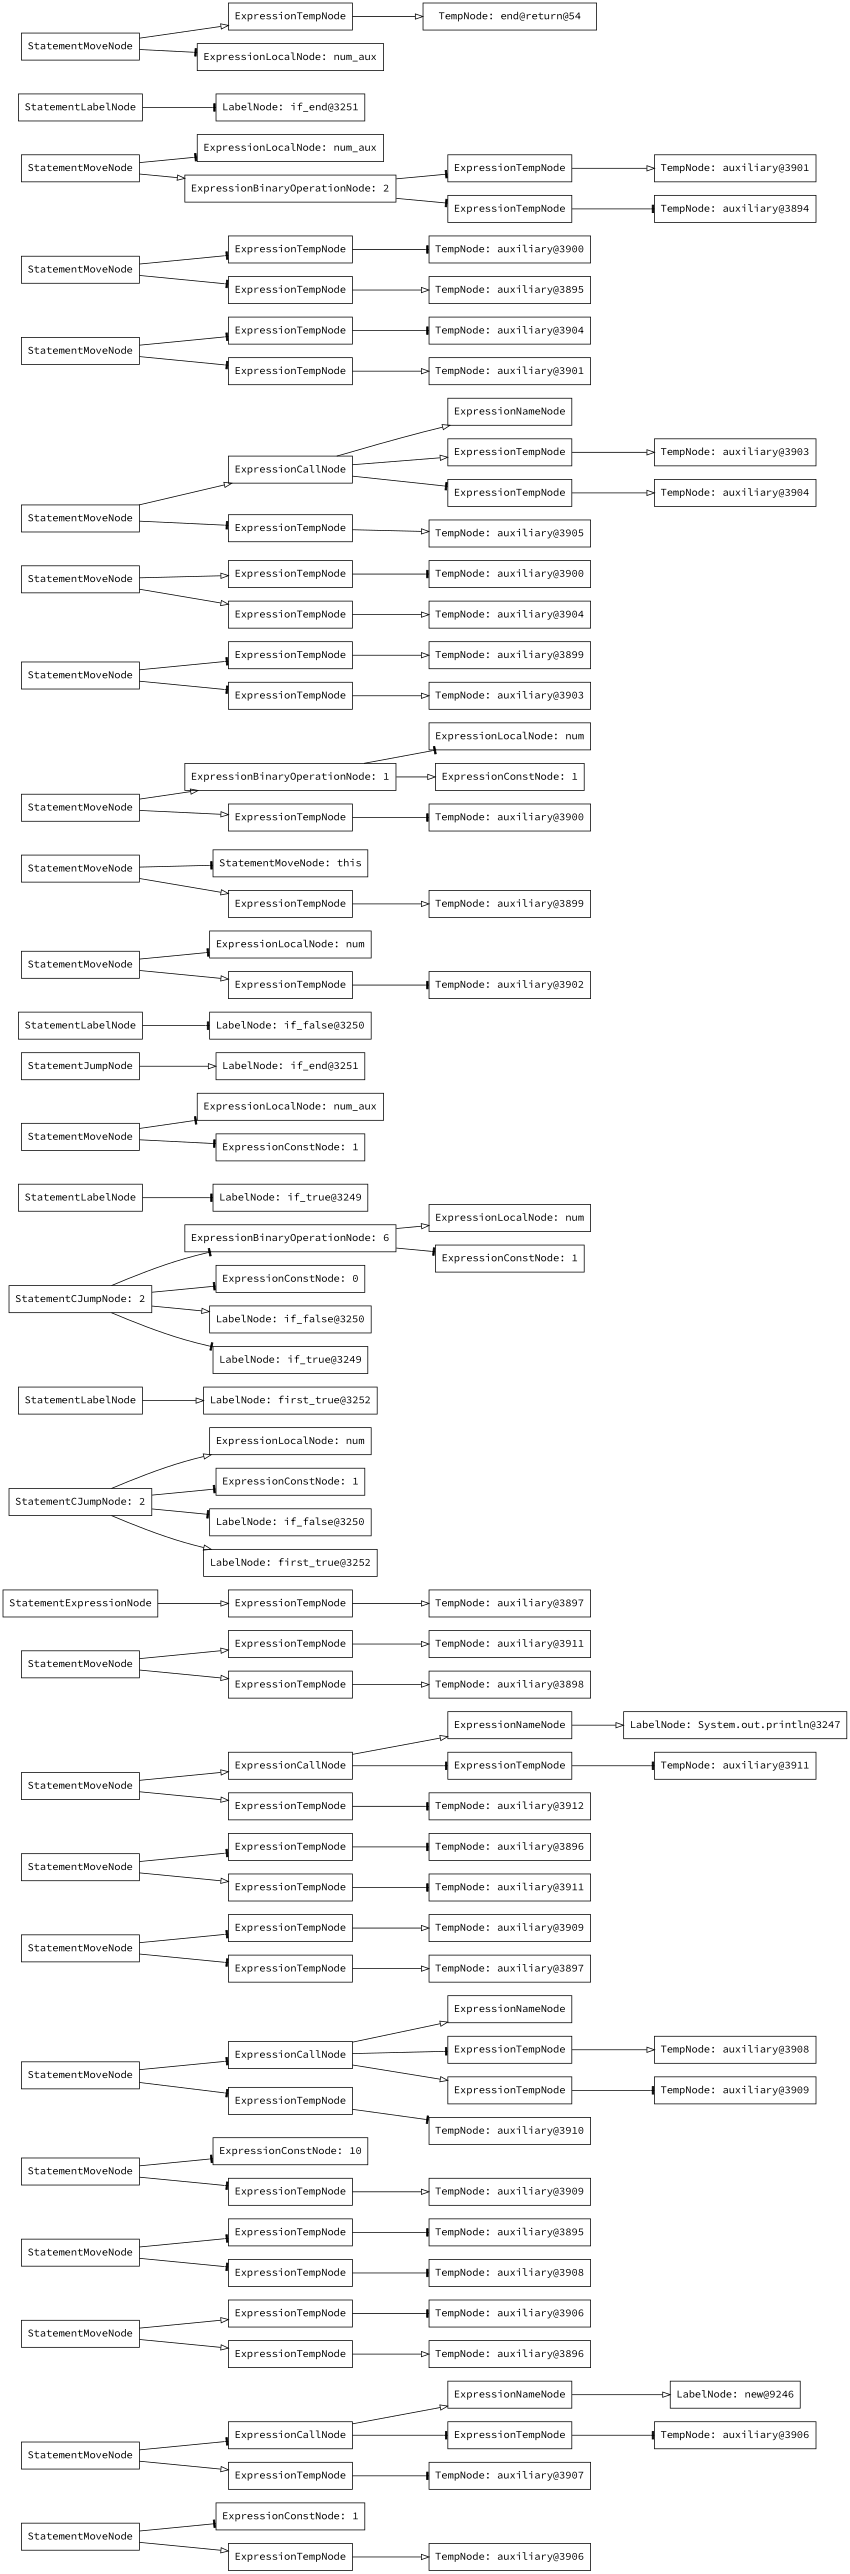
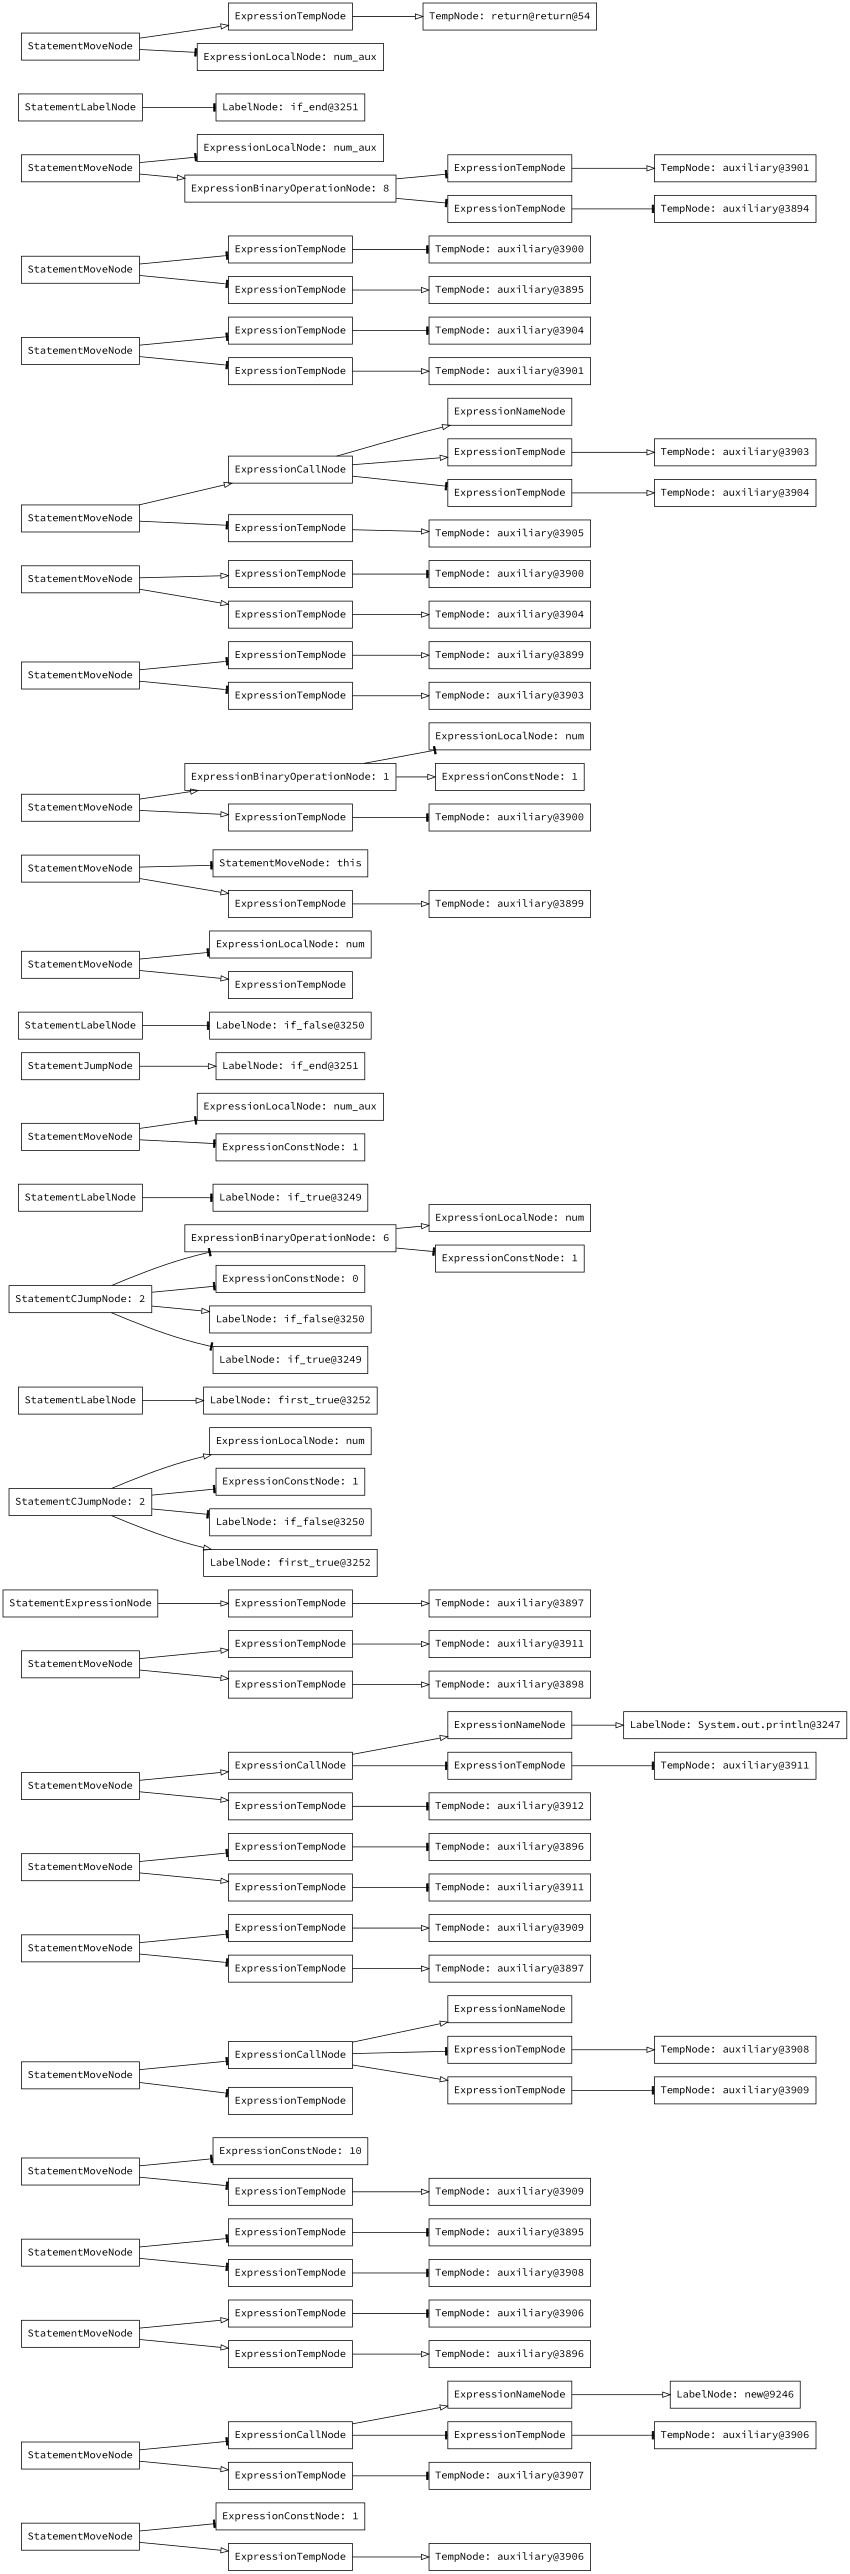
node "TempNode: end@return@54": label "TempNode: end@return@54" -> "TempNode: return@return@54"
node "ExpressionBinaryOperationNode: 2": label "ExpressionBinaryOperationNode: 2" -> "ExpressionBinaryOperationNode: 8"
node "TempNode: auxiliary@3902": removed
node "TempNode: auxiliary@3910": removed
